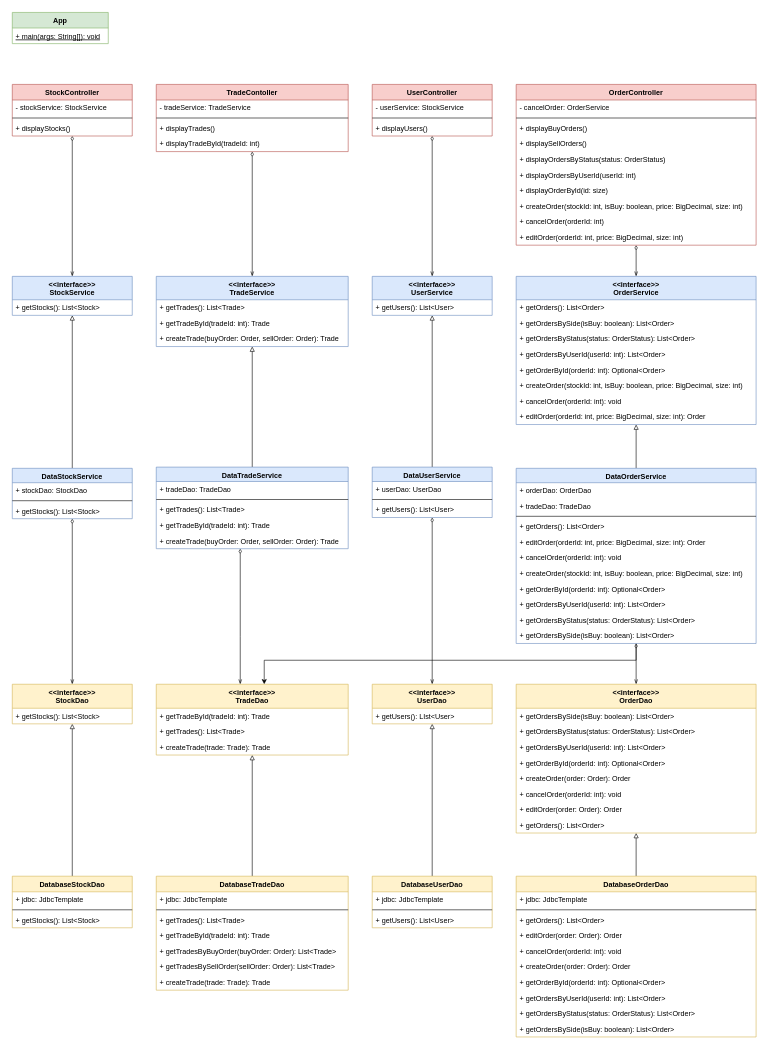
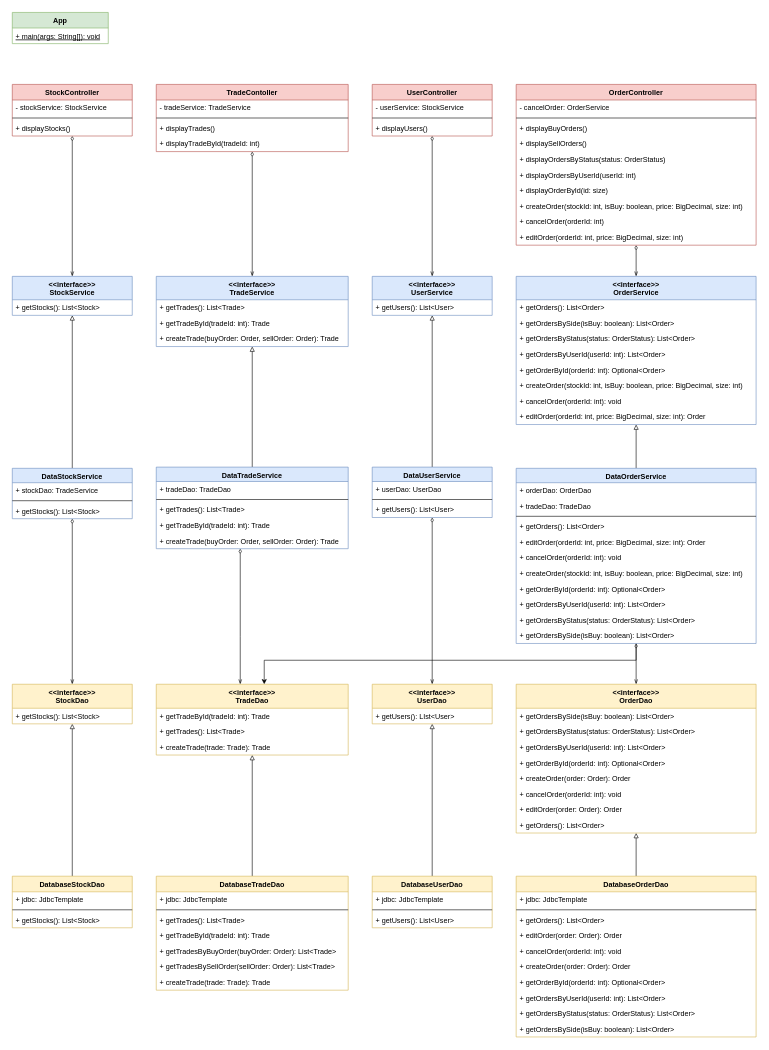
node "+ stockDao: StockDao": label "+ stockDao: StockDao" -> "+ stockDao: TradeService"
